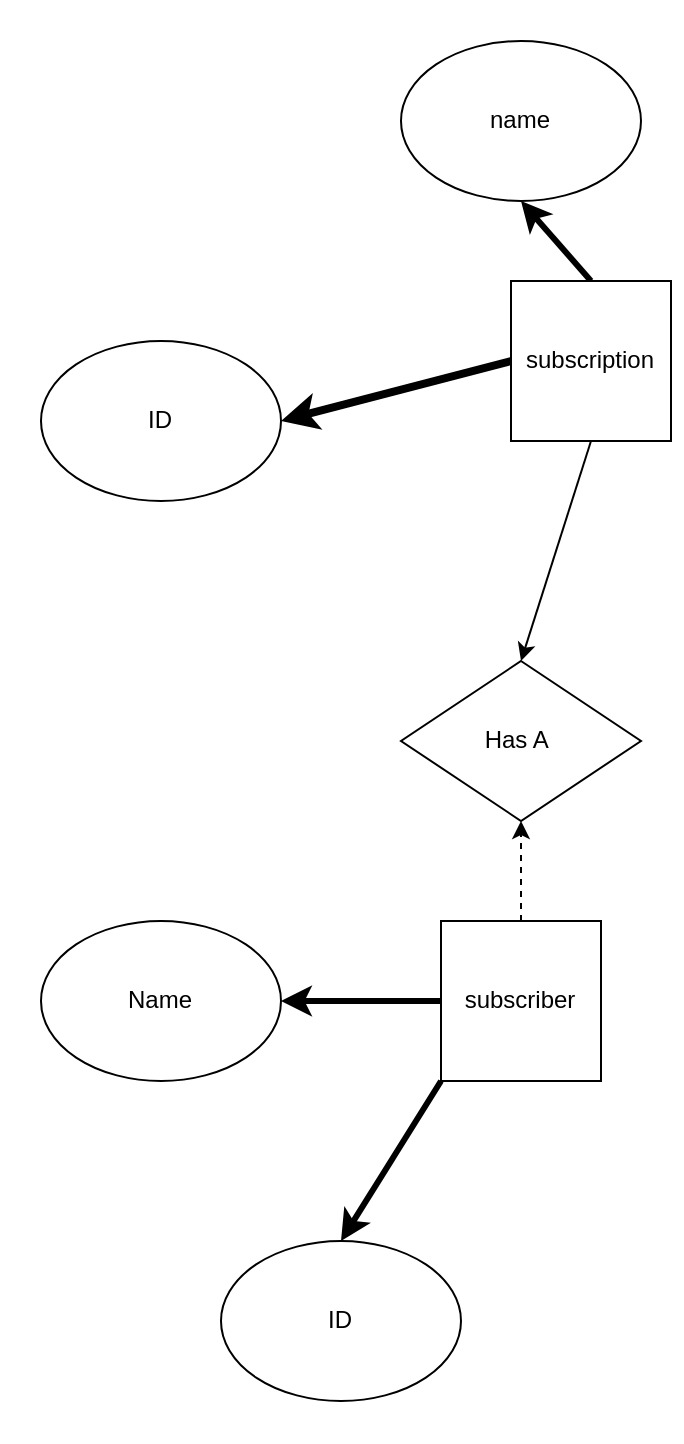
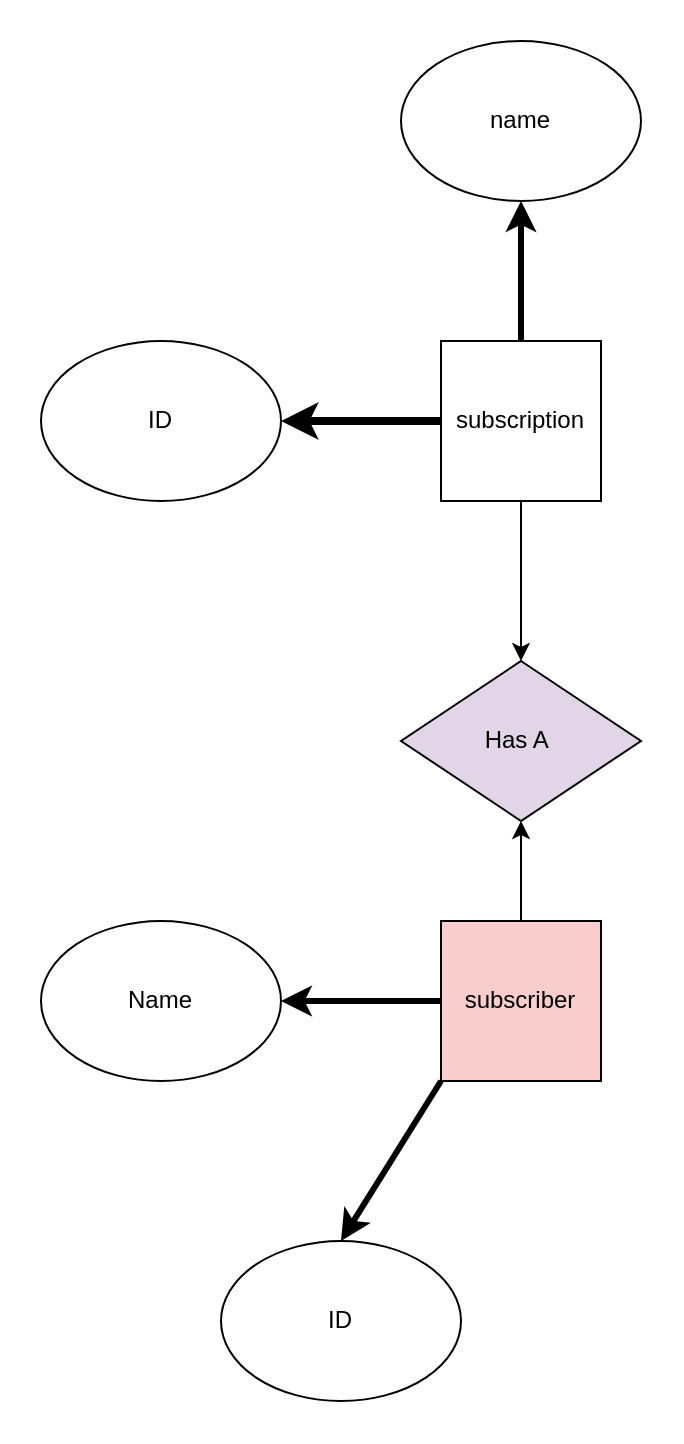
node "subscription": moved (591, 361) -> (521, 421)
node "Has A": fillcolor #ffffff -> #e1d5e7
edge "subscriber" -> "Has A": style dashed -> solid
node "subscriber": fillcolor #ffffff -> #f8cecc
